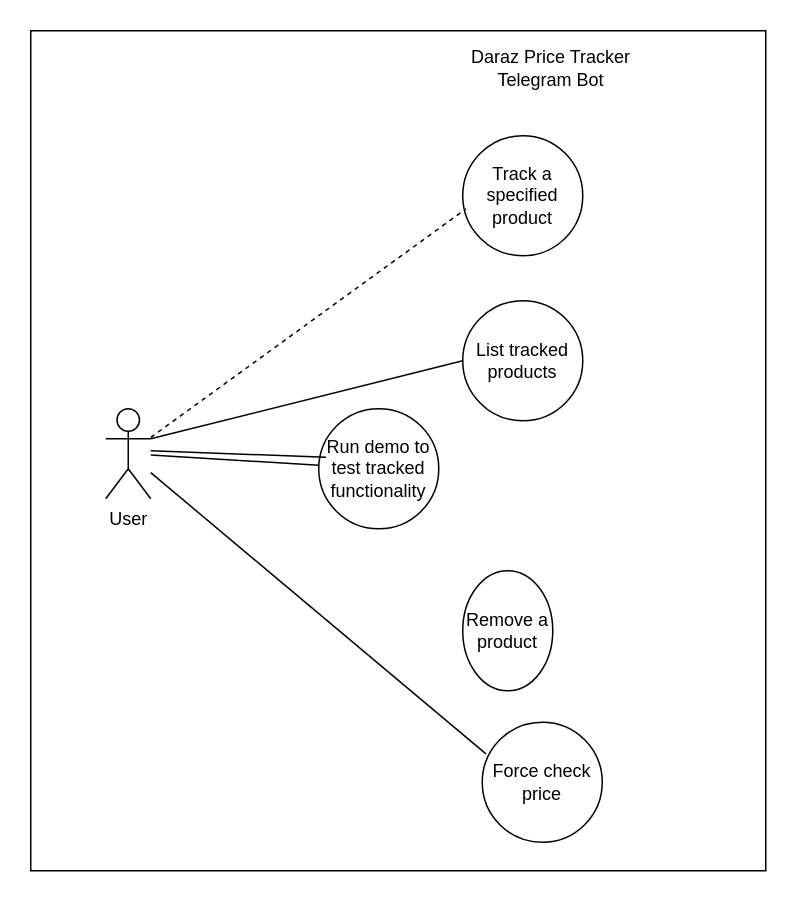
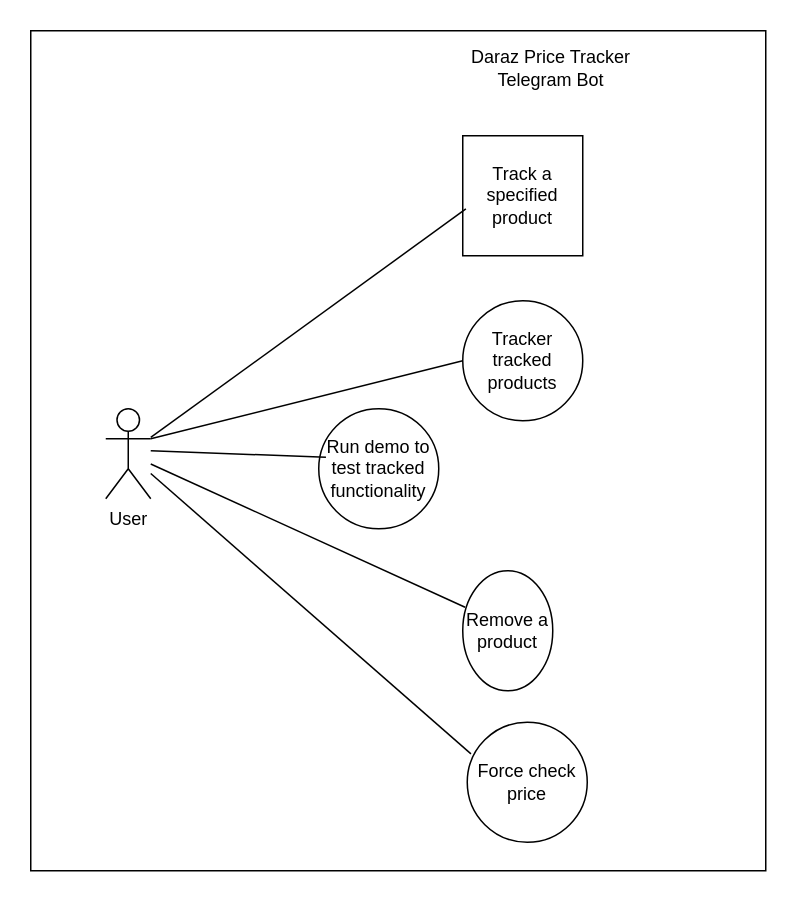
node "Track a specified product": shape ellipse -> rectangle
edge "Track a specified product" -- "User": style dashed -> solid
node "List tracked products": label "List tracked products" -> "Tracker tracked products"
edge "User" -- "Run demo to test tracked functionality": now "User" -- "Remove a product"
node "Force check price": moved (542, 782) -> (527, 782)
